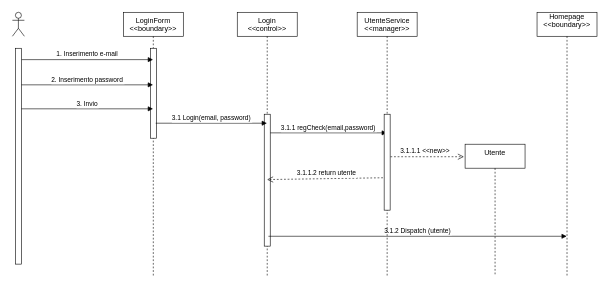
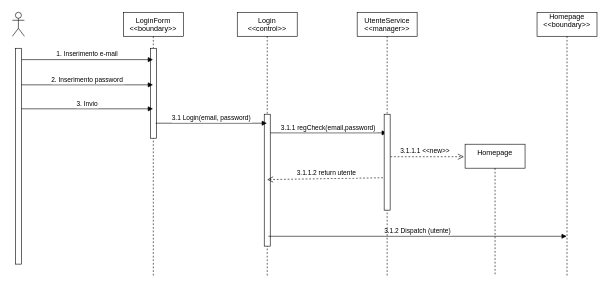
node "Utente": label "Utente" -> "Homepage"
